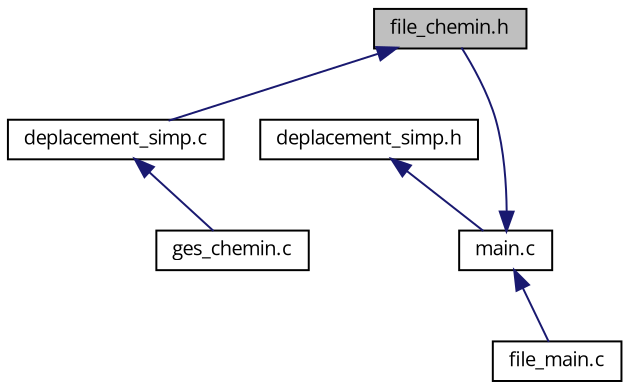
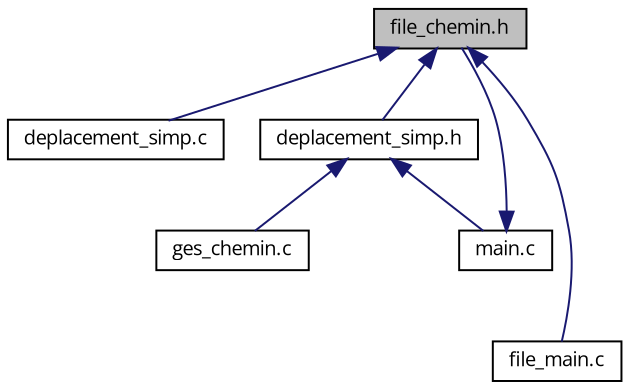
edge "deplacement_simp.h" -> "file_chemin.h": added
edge "ges_chemin.c" -> "deplacement_simp.c": now "ges_chemin.c" -> "deplacement_simp.h"
edge "file_main.c" -> "main.c": now "file_main.c" -> "file_chemin.h"
